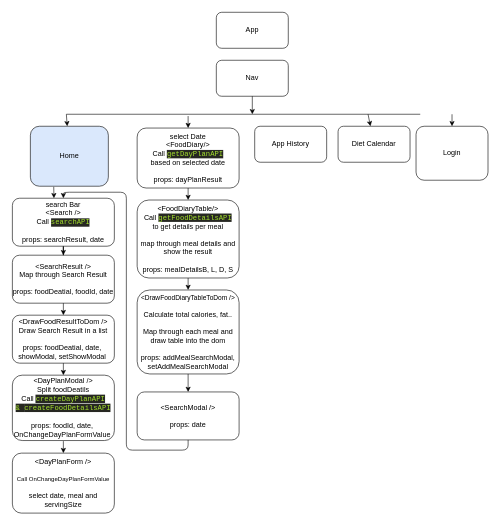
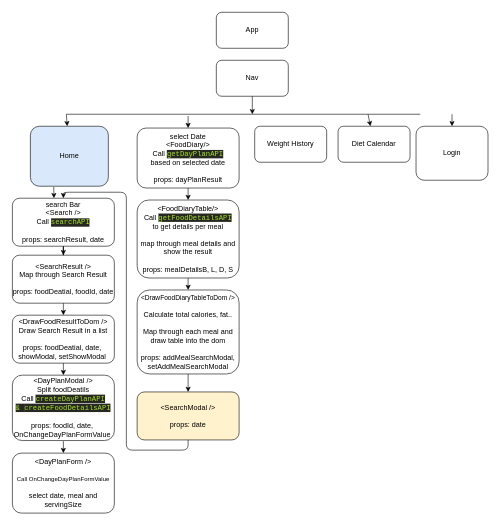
node "App History": label "App History" -> "Weight History"
node "<SearchModal /> props: date": fillcolor #ffffff -> #fff2cc
